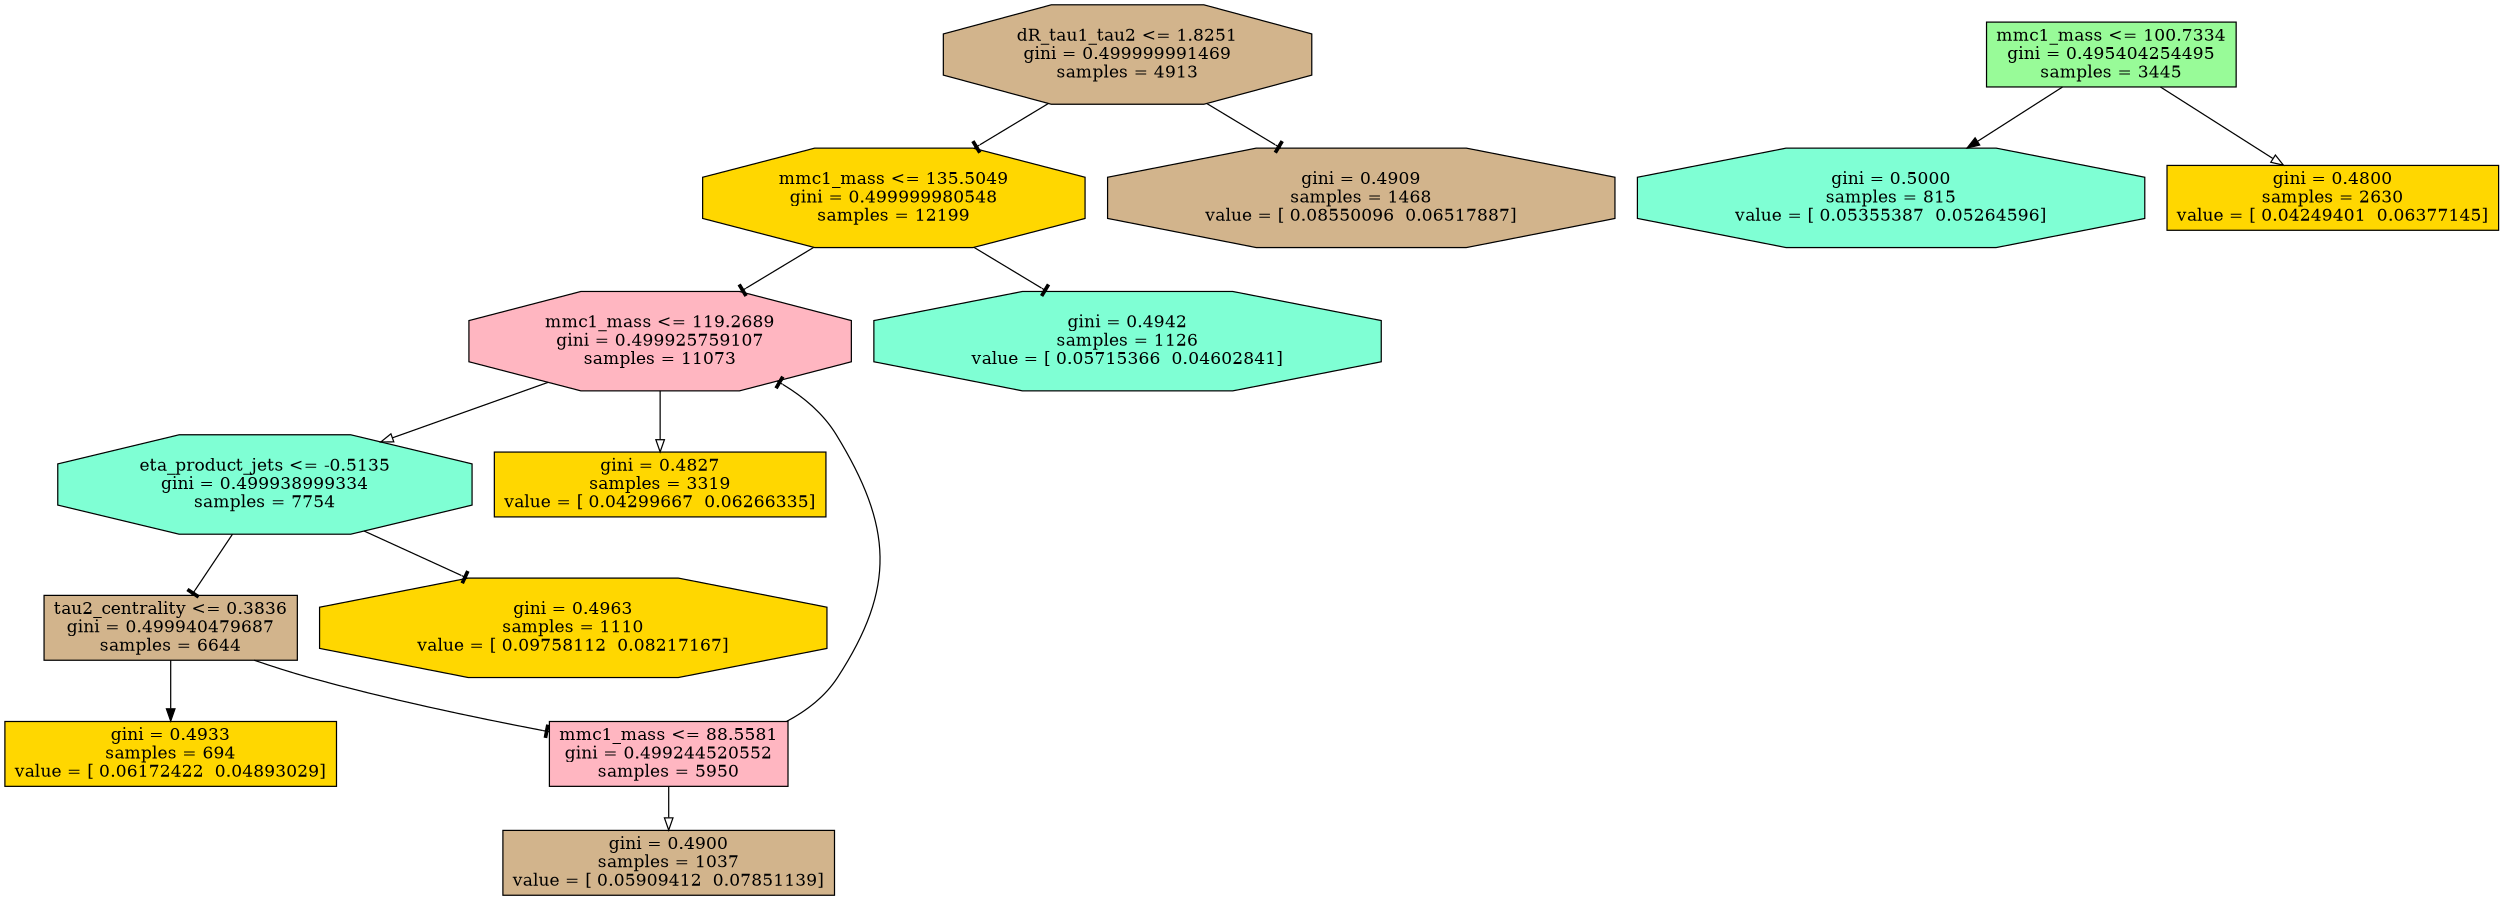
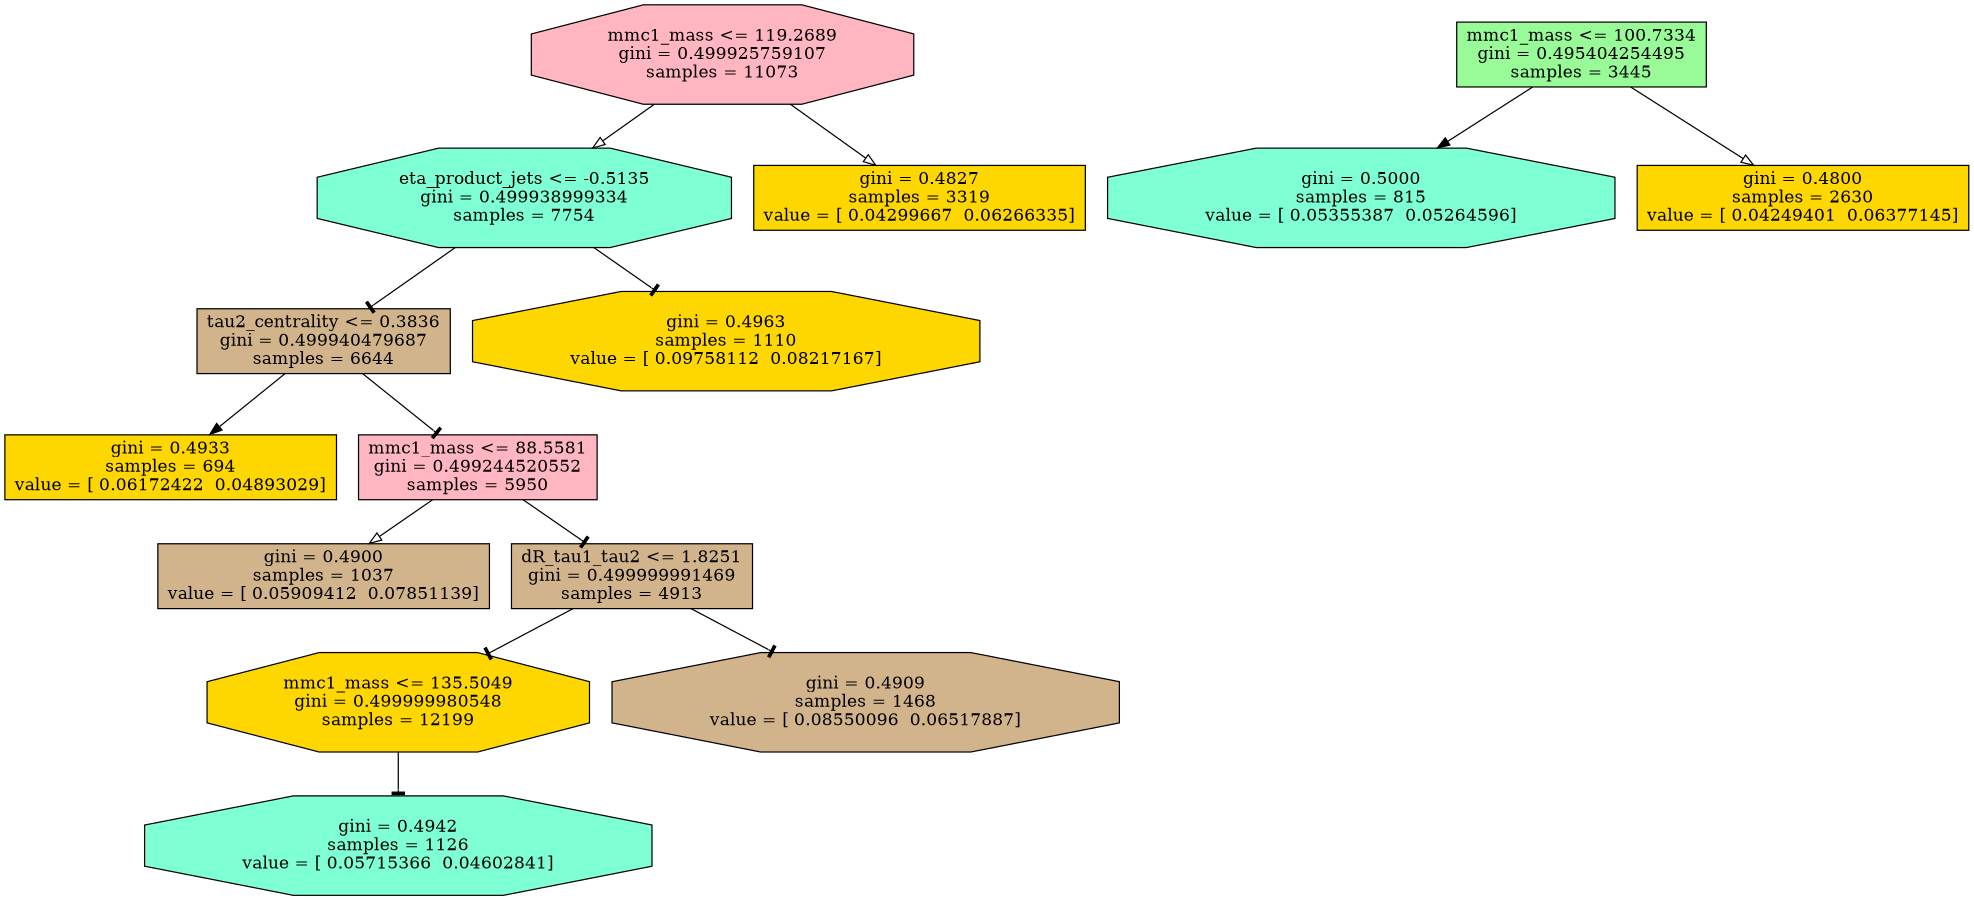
node "dR_tau1_tau2 <= 1.8251 gini = 0.499999991469 samples = 4913": shape octagon -> box
edge "mmc1_mass <= 135.5049 gini = 0.499999980548 samples = 12199" -> "mmc1_mass <= 119.2689 gini = 0.499925759107 samples = 11073": removed
edge "mmc1_mass <= 88.5581 gini = 0.499244520552 samples = 5950" -> "mmc1_mass <= 119.2689 gini = 0.499925759107 samples = 11073": now "mmc1_mass <= 88.5581 gini = 0.499244520552 samples = 5950" -> "dR_tau1_tau2 <= 1.8251 gini = 0.499999991469 samples = 4913"
